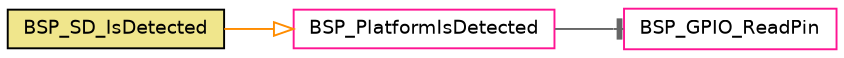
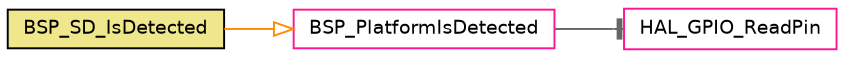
node "BSP_GPIO_ReadPin": label "BSP_GPIO_ReadPin" -> "HAL_GPIO_ReadPin"
